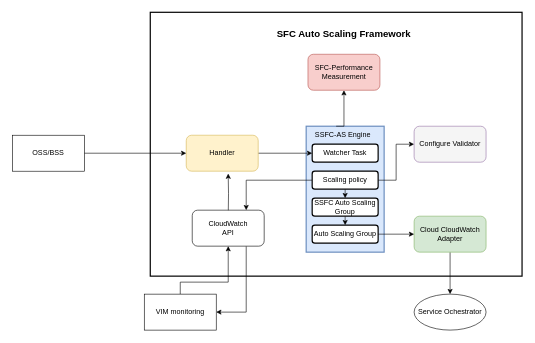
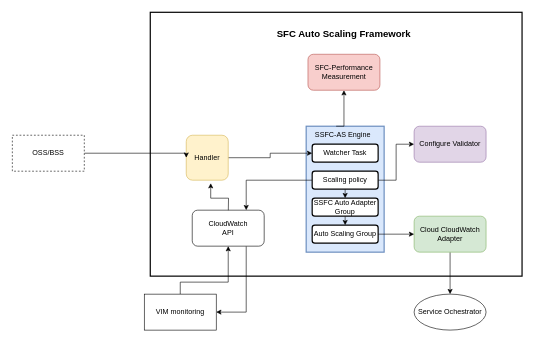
node "Configure Validator": fillcolor #f5f5f5 -> #e1d5e7
node "OSS/BSS": style solid -> dashed
node "Handler": size 72x36 -> 42x45
node "SSFC Auto Scaling Group": label "SSFC Auto Scaling Group" -> "SSFC Auto Adapter Group"
